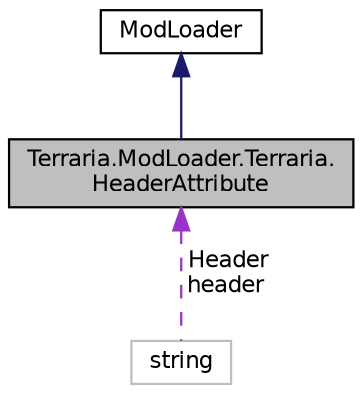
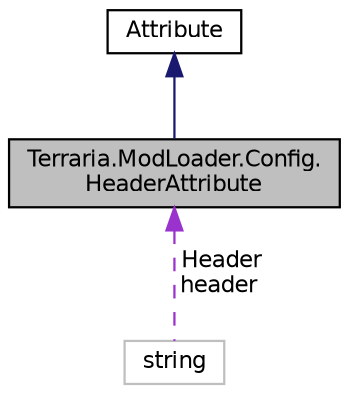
node "ModLoader": label "ModLoader" -> "Attribute"
node "Terraria.ModLoader.Terraria. HeaderAttribute": label "Terraria.ModLoader.Terraria. HeaderAttribute" -> "Terraria.ModLoader.Config. HeaderAttribute"
